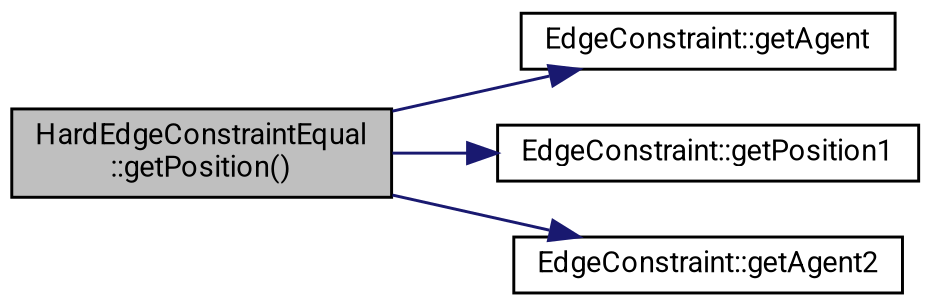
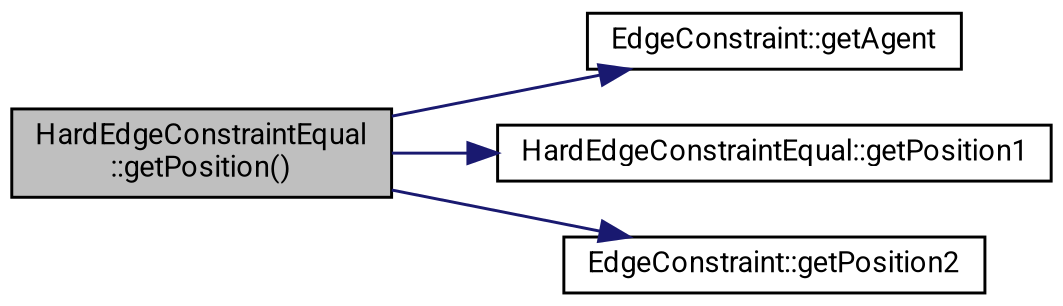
node "EdgeConstraint::getPosition1": label "EdgeConstraint::getPosition1" -> "HardEdgeConstraintEqual::getPosition1"
node "EdgeConstraint::getAgent2": label "EdgeConstraint::getAgent2" -> "EdgeConstraint::getPosition2"
